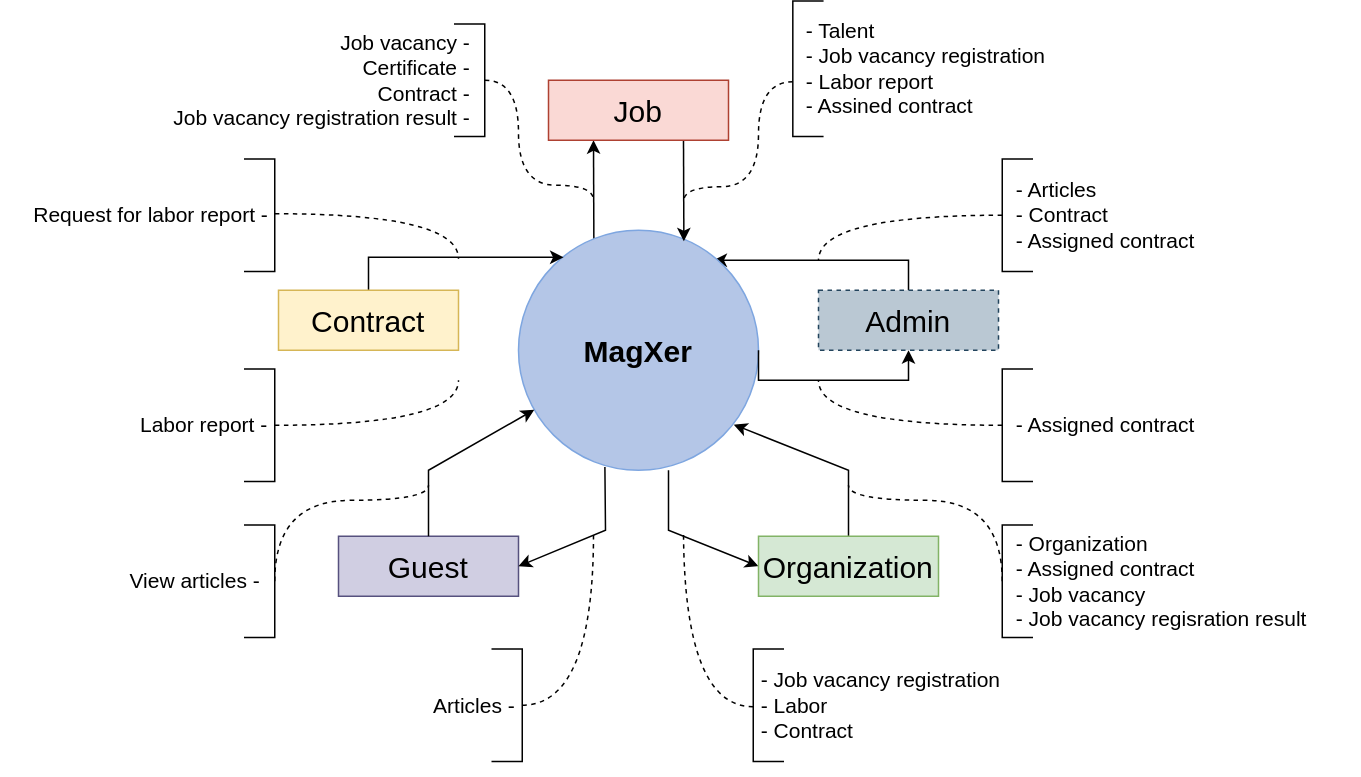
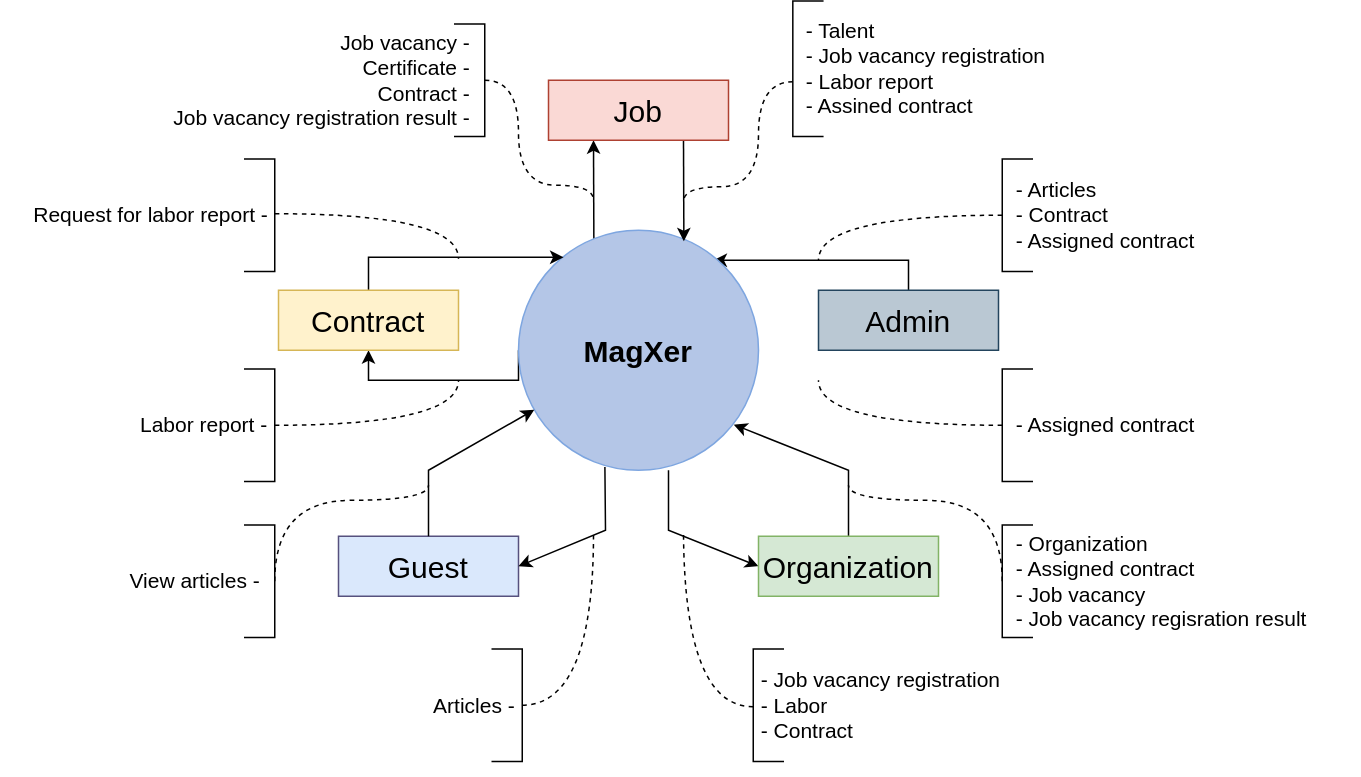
node "Admin": style dashed -> solid
edge "MagXer" -> "Contract": added
edge "MagXer" -> "Admin": removed
node "Guest": fillcolor #d0cee2 -> #dae8fc
